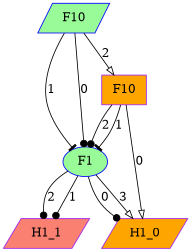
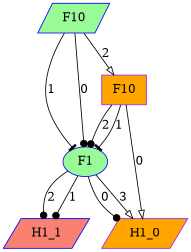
node "H1_1": color purple -> blue
